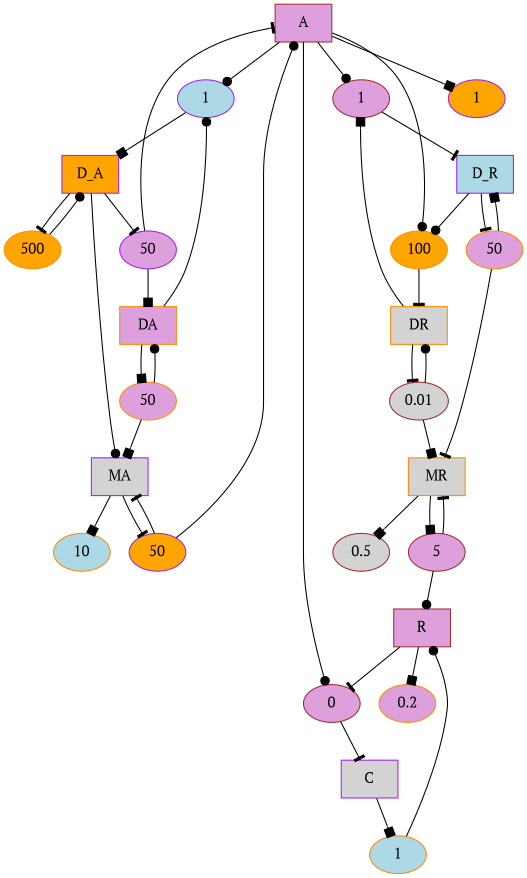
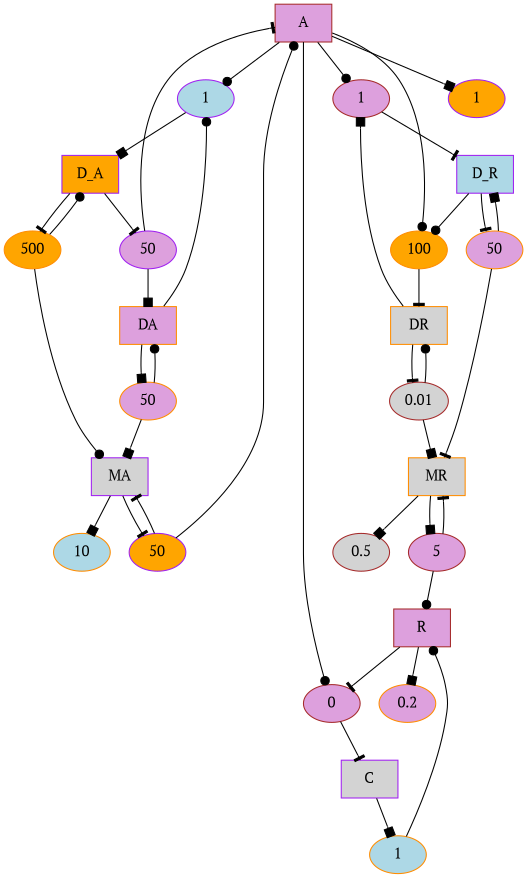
edge "D_A" -> "MA": now "500" -> "MA"
